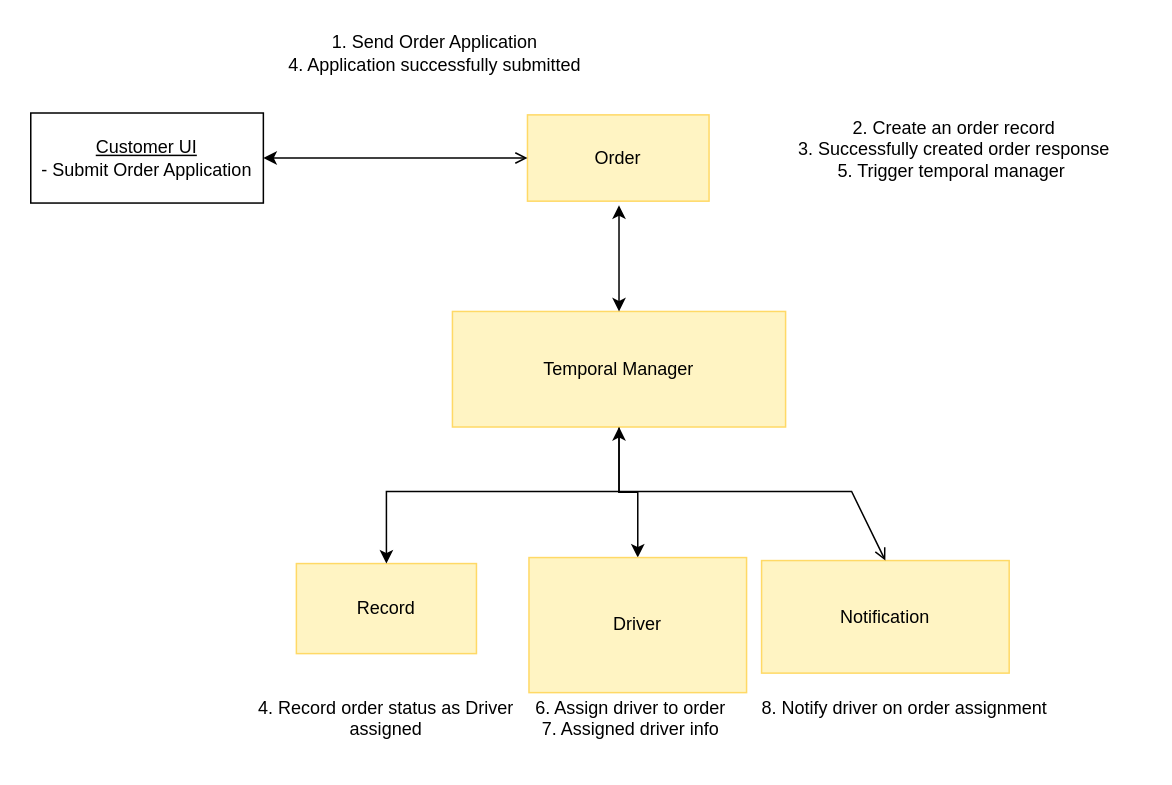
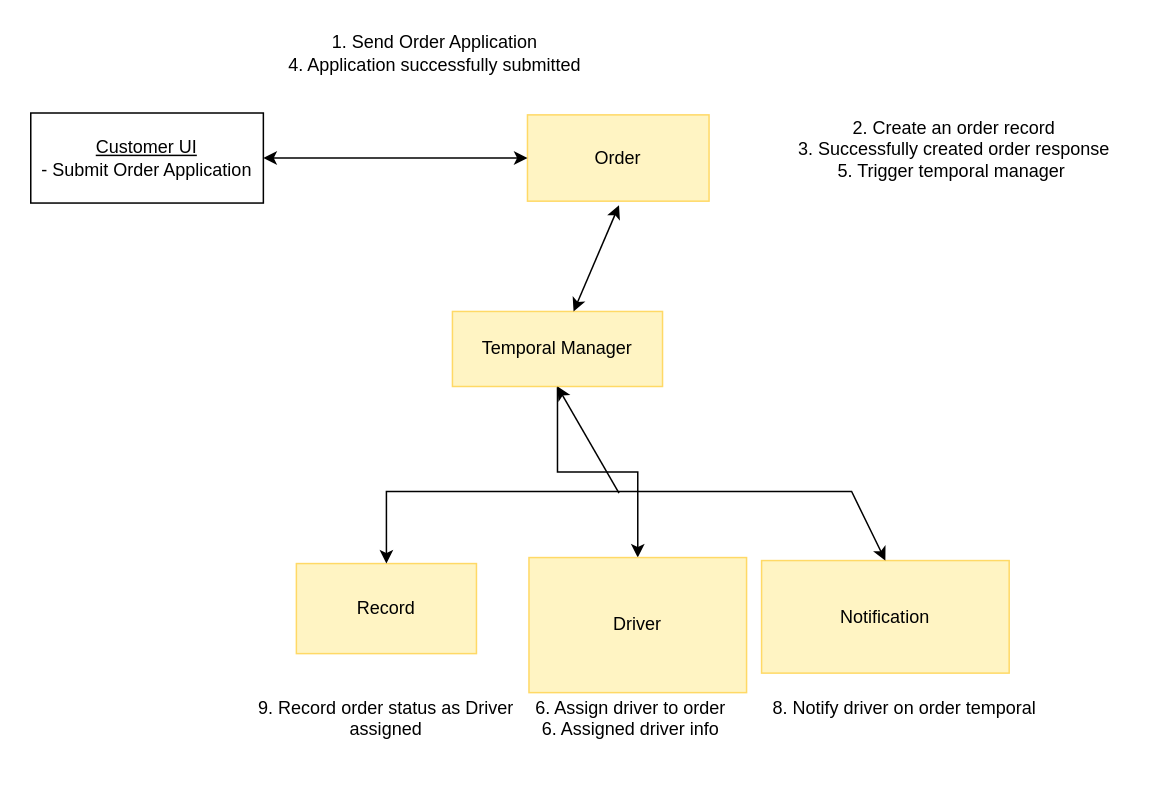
edge "Customer UI - Submit Order Application" -- "Order": arrowhead open -> classic
node "Temporal Manager": size 333x116 -> 210x75
edge "Record" -- "Notification": arrowhead open -> classic
node "8. Notify driver on order assignment": label "8. Notify driver on order assignment" -> "8. Notify driver on order temporal"
node "4. Record order status as Driver assigned": label "4. Record order status as Driver assigned" -> "9. Record order status as Driver assigned"
node "6. Assign driver to order 7. Assigned driver info": label "6. Assign driver to order 7. Assigned driver info" -> "6. Assign driver to order 6. Assigned driver info"
